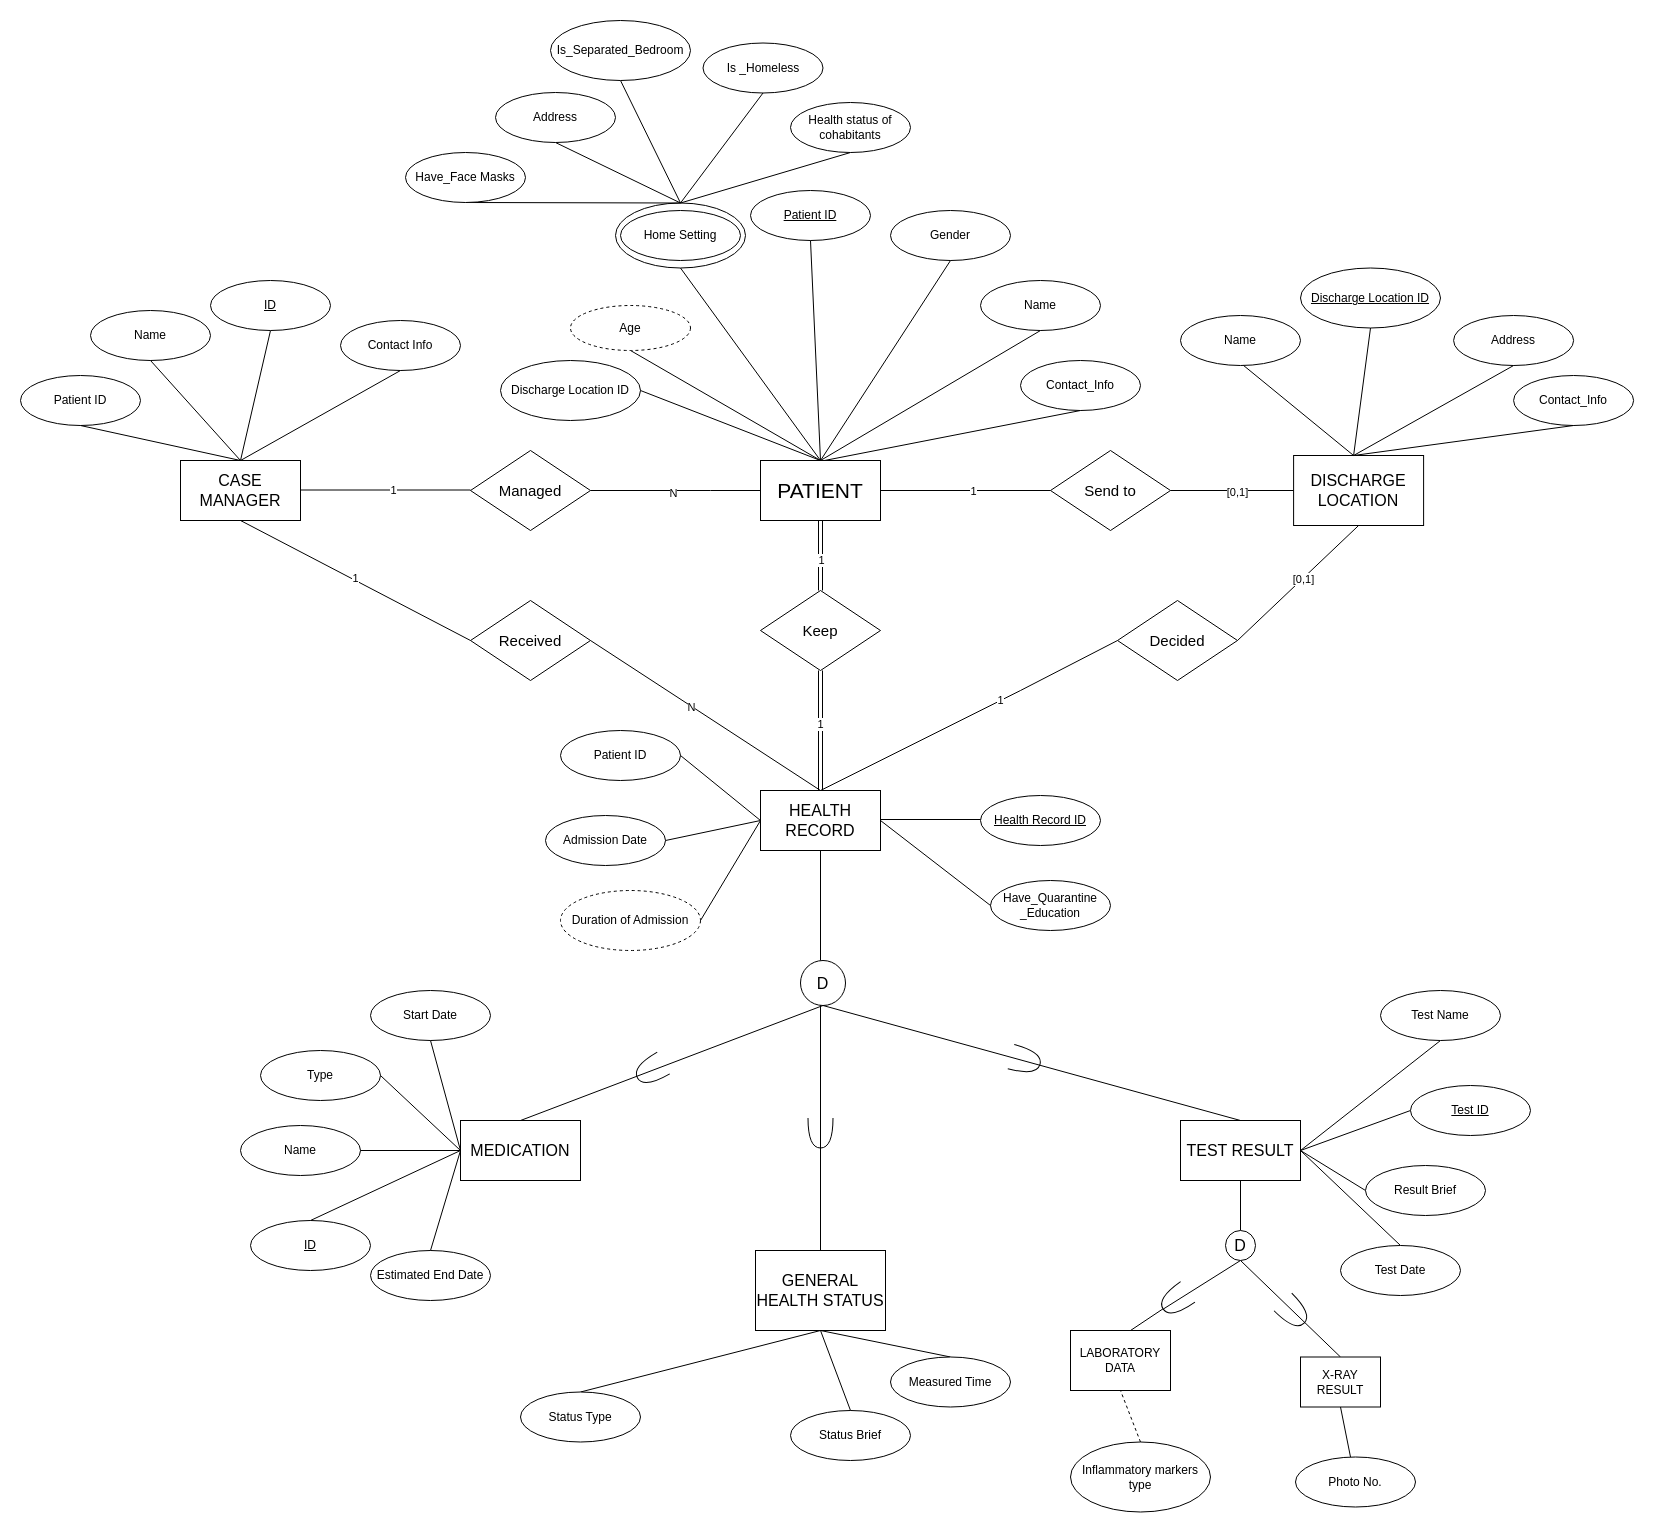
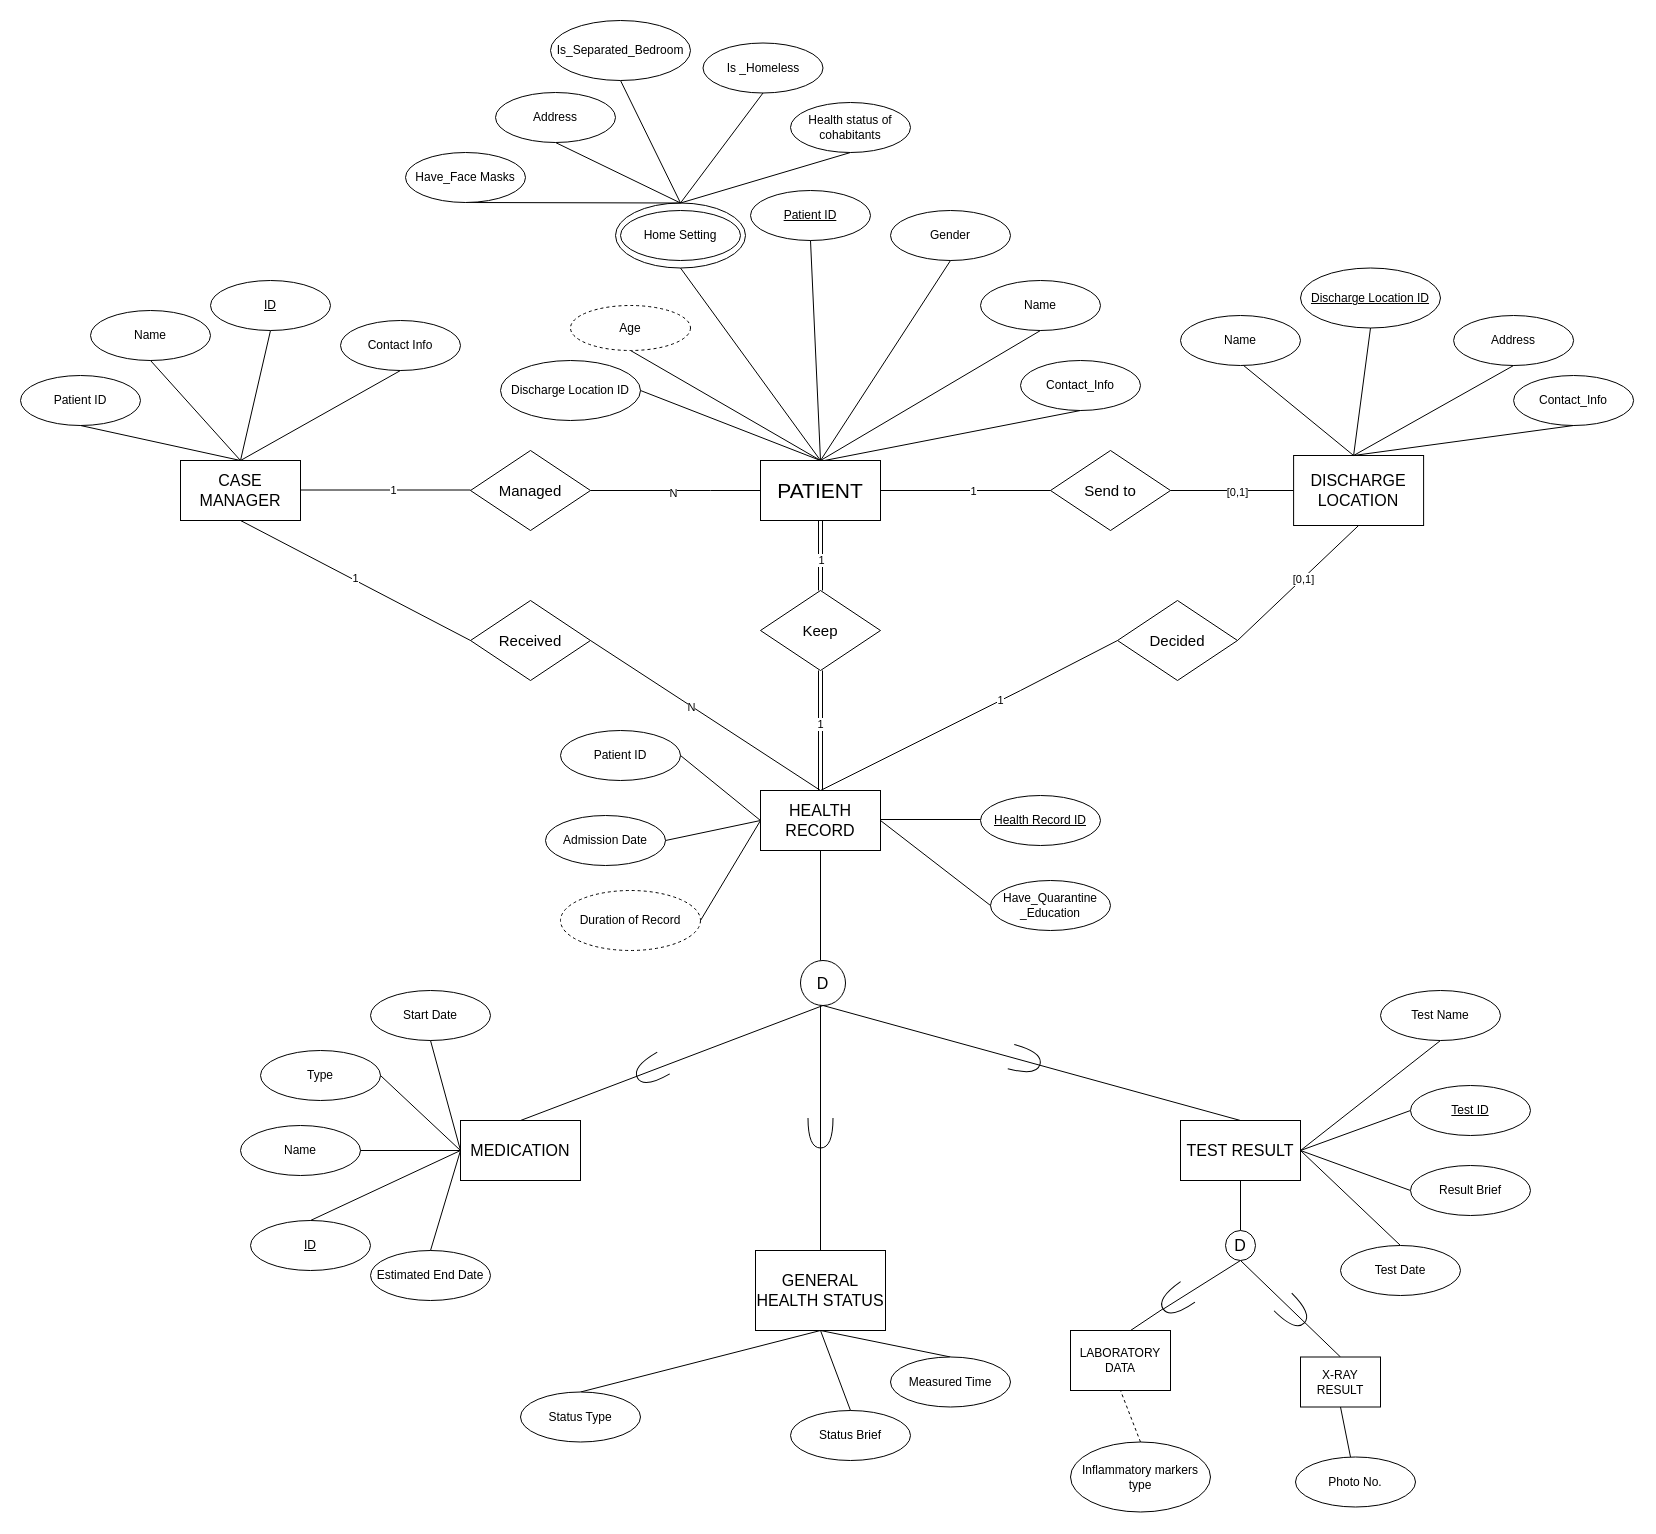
node "Duration of Admission": label "Duration of Admission" -> "Duration of Record"
node "Result Brief": moved (1426, 1191) -> (1471, 1191)
